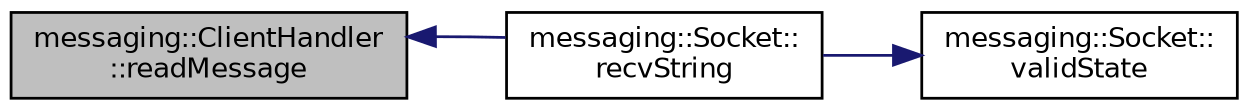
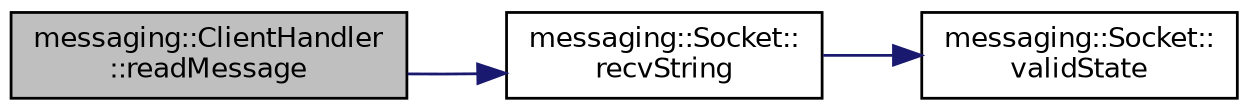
edge "messaging::Socket:: recvString" -> "messaging::ClientHandler ::readMessage": reversed
